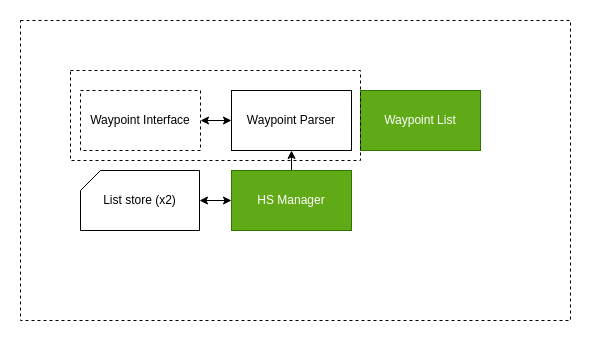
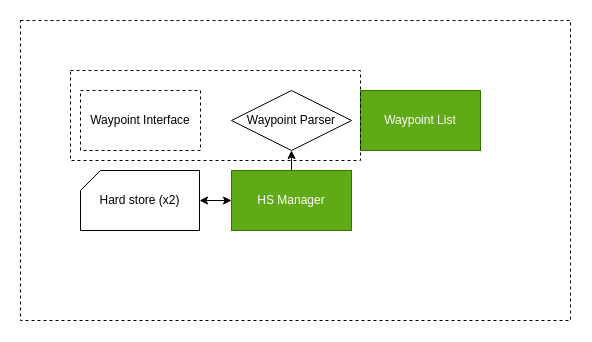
edge "Waypoint Interface" -- "Waypoint Parser": removed
node "Waypoint Parser": shape rectangle -> diamond
node "List store (x2)": label "List store (x2)" -> "Hard store (x2)"
